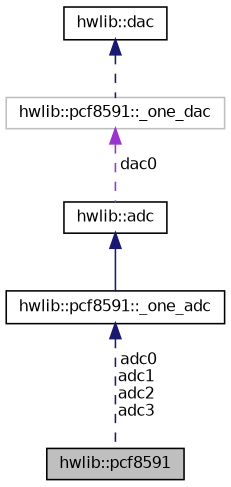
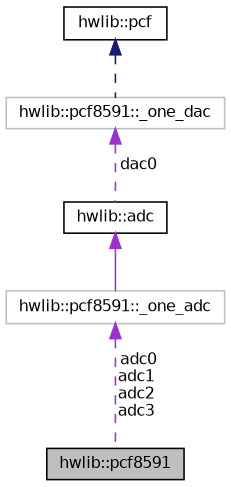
node "hwlib::dac": label "hwlib::dac" -> "hwlib::pcf"
edge "hwlib::pcf8591::_one_adc" -> "hwlib::adc": color midnightblue -> darkorchid3
node "hwlib::pcf8591::_one_adc": color black -> grey75
edge "hwlib::pcf8591" -> "hwlib::pcf8591::_one_adc": color midnightblue -> darkorchid3
